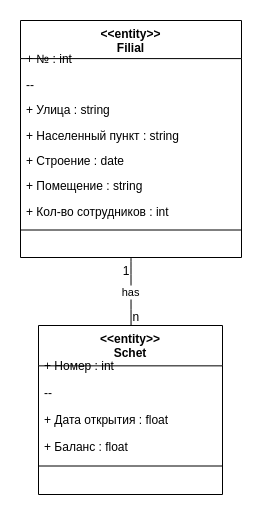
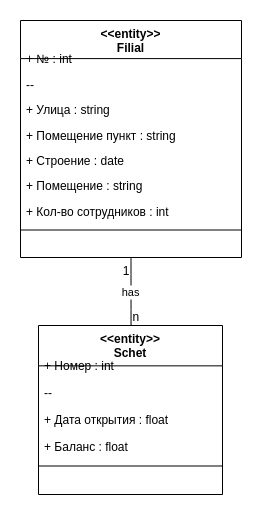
node "+ Населенный пункт : string": label "+ Населенный пункт : string" -> "+ Помещение пункт : string"
